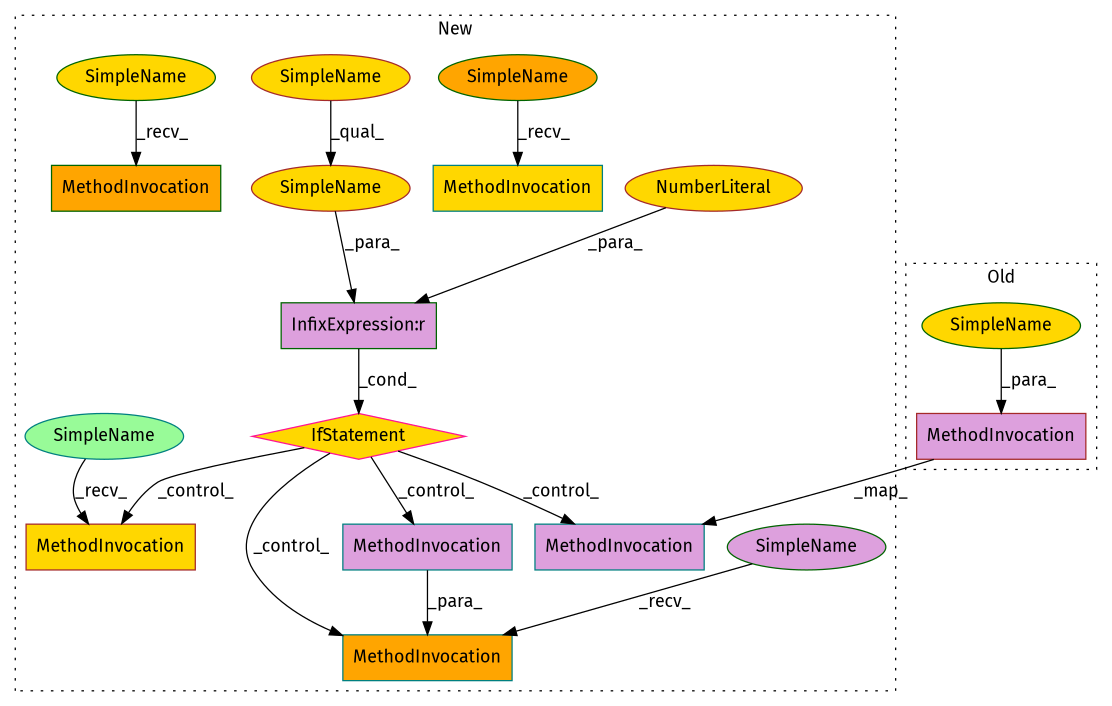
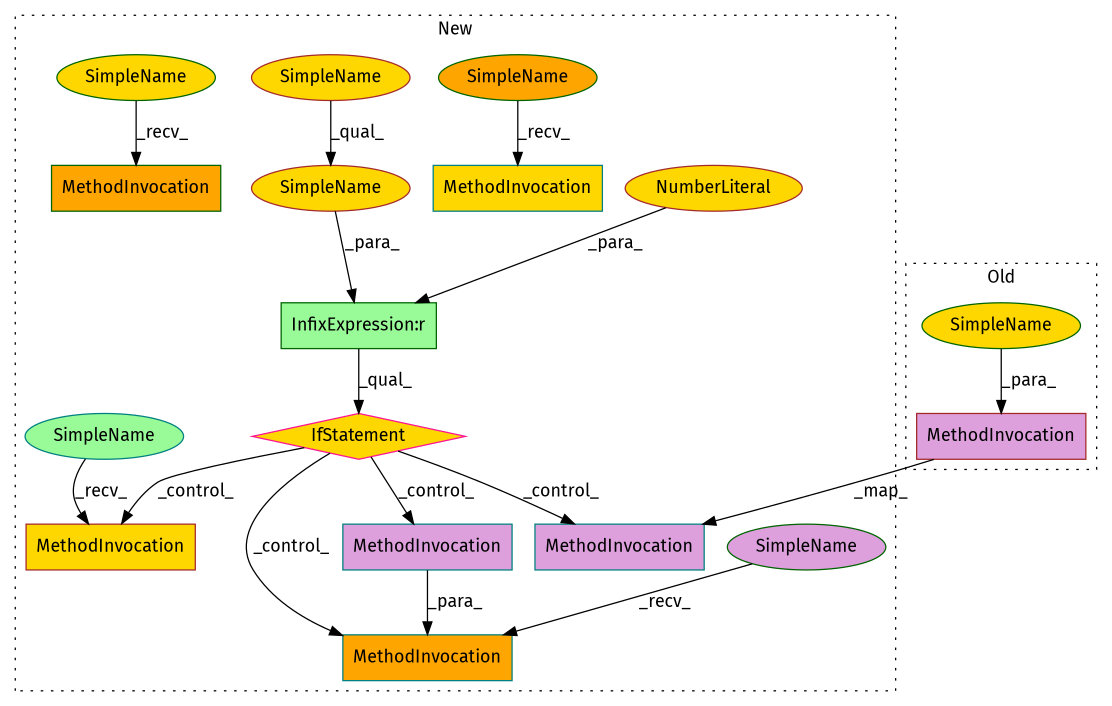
node "InfixExpression:r": fillcolor plum -> palegreen
edge "InfixExpression:r" -> "IfStatement": label "_cond_" -> "_qual_"
